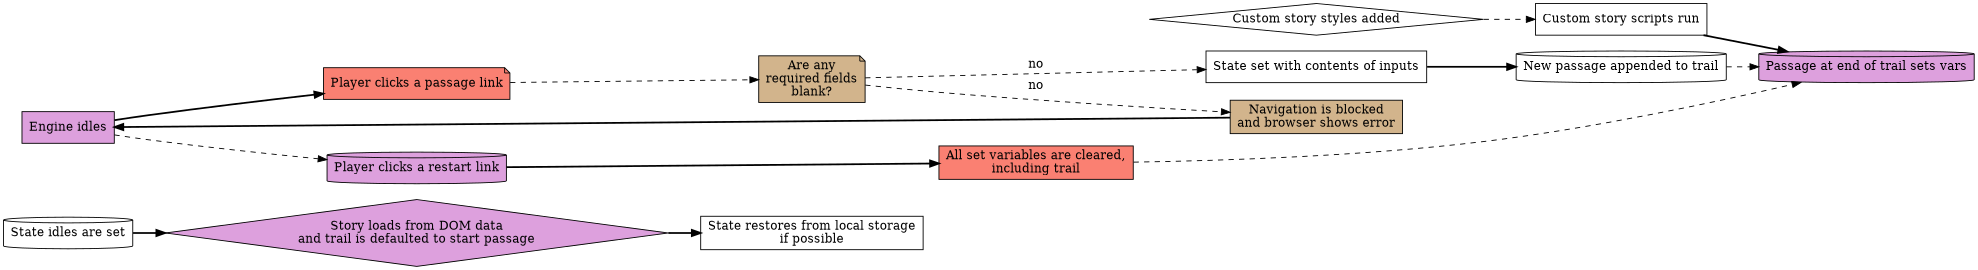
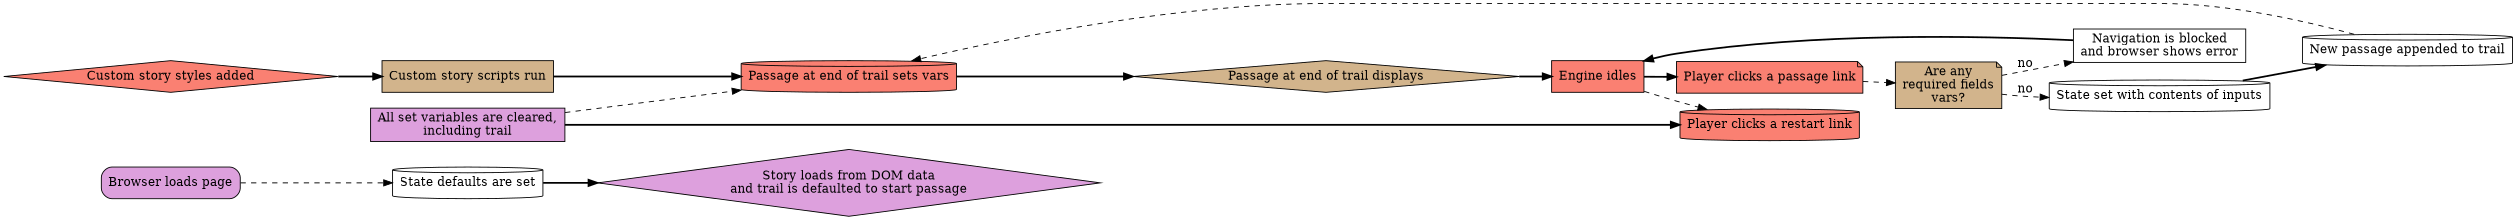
node "Custom story styles added": fillcolor white -> salmon
edge "Custom story styles added" -> "Custom story scripts run": style dashed -> bold
node "Custom story scripts run": fillcolor white -> tan
node "State set with contents of inputs": shape box -> cylinder
node "Passage at end of trail sets vars": fillcolor plum -> salmon
node "Passage at end of trail displays": added
node "Are any required fields blank?": label "Are any required fields blank?" -> "Are any required fields vars?"
node "Navigation is blocked and browser shows error": fillcolor tan -> white
node "Engine idles": fillcolor plum -> salmon
node "All set variables are cleared, including trail": fillcolor salmon -> plum
edge "Player clicks a restart link" -> "All set variables are cleared, including trail": reversed
node "Player clicks a restart link": fillcolor plum -> salmon
node "Browser loads page": added
node "State idles are set": label "State idles are set" -> "State defaults are set"
node "State restores from local storage if possible": removed
